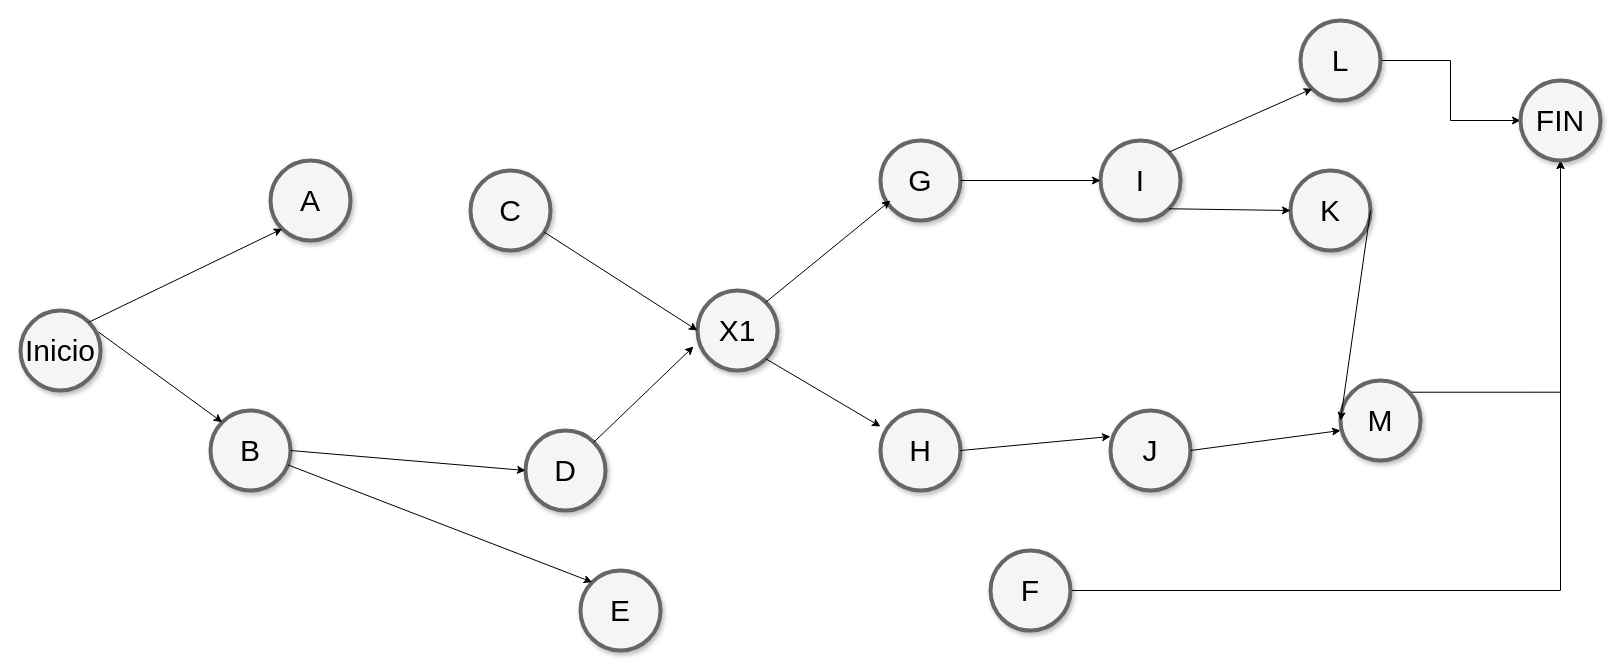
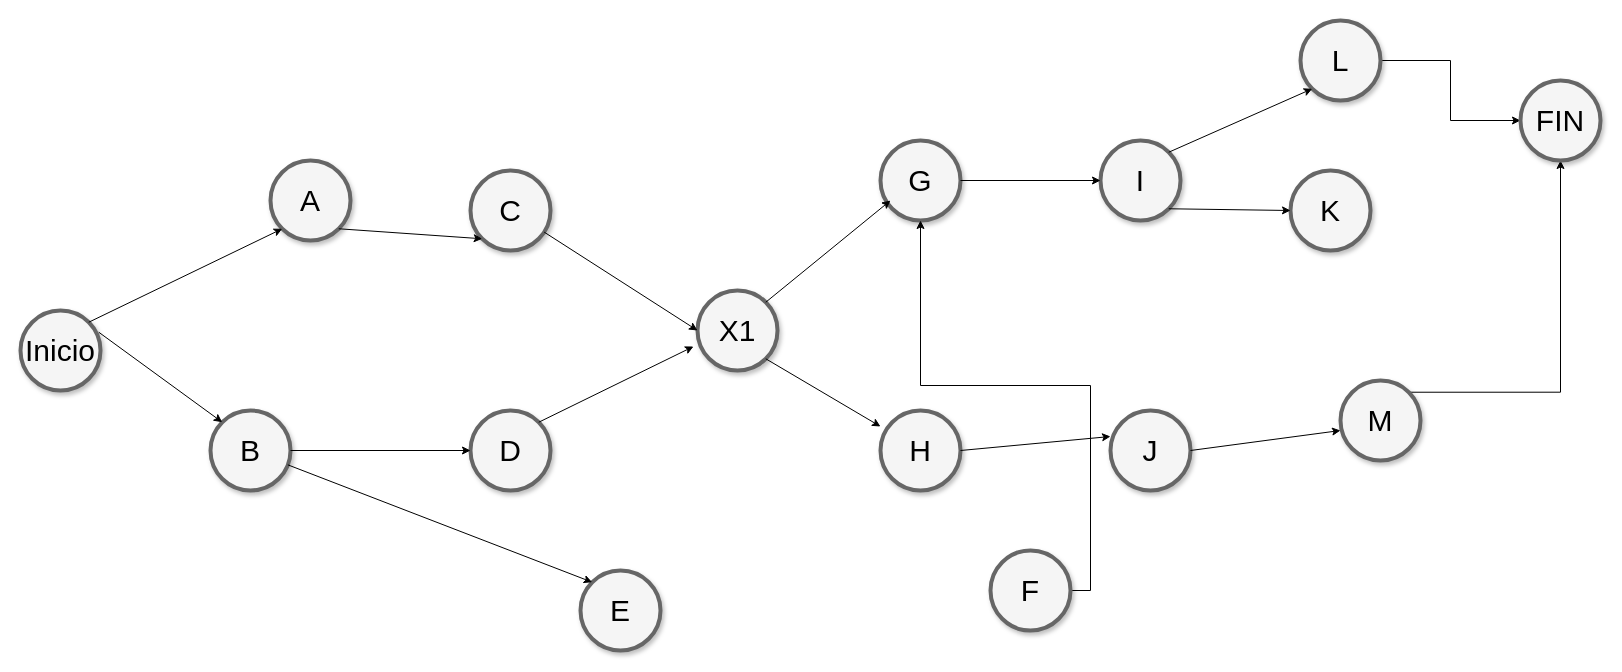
edge "A" -> "C": added
edge "K" -> "M": removed
node "D": moved (566, 471) -> (511, 451)
edge "F" -> "FIN": now "F" -> "G"
